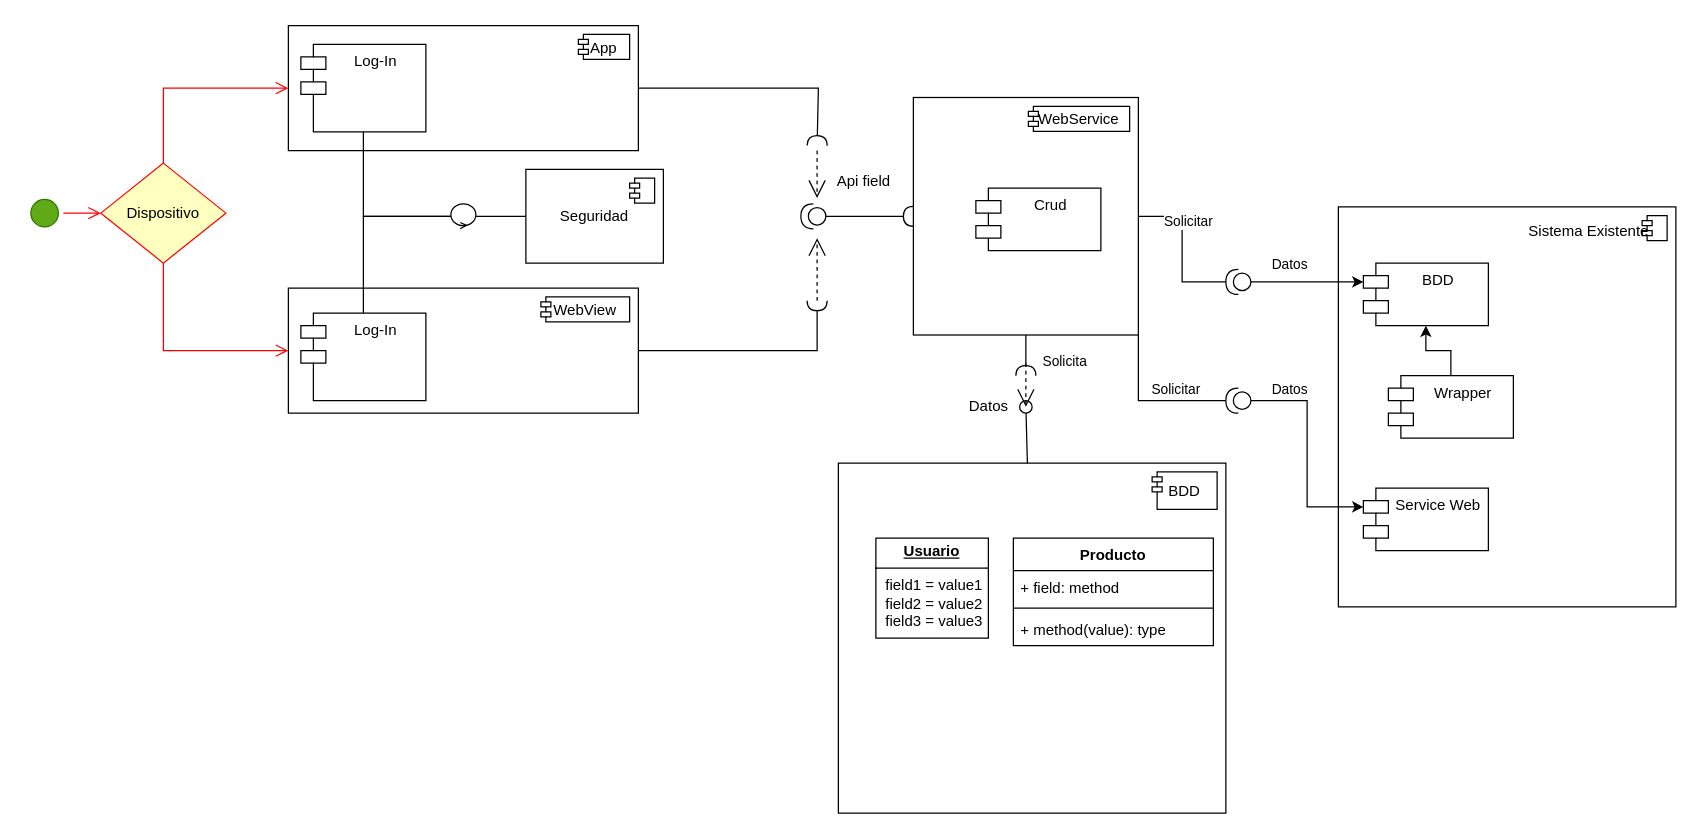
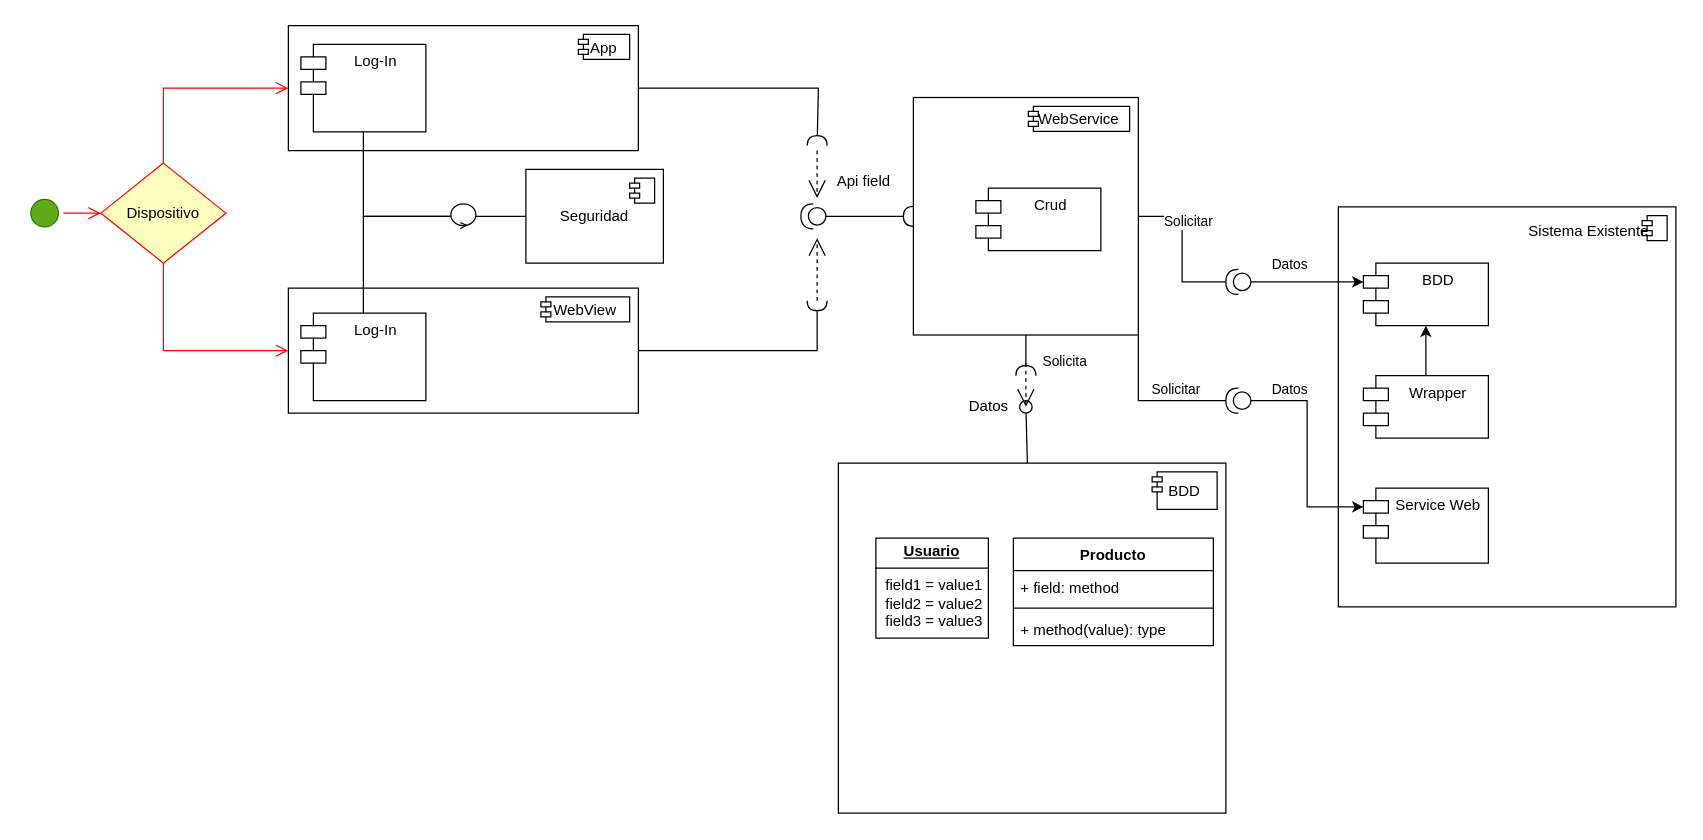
node "Wrapper": moved (1451, 407) -> (1426, 407)
node "Service Web": size 125x63 -> 125x75
